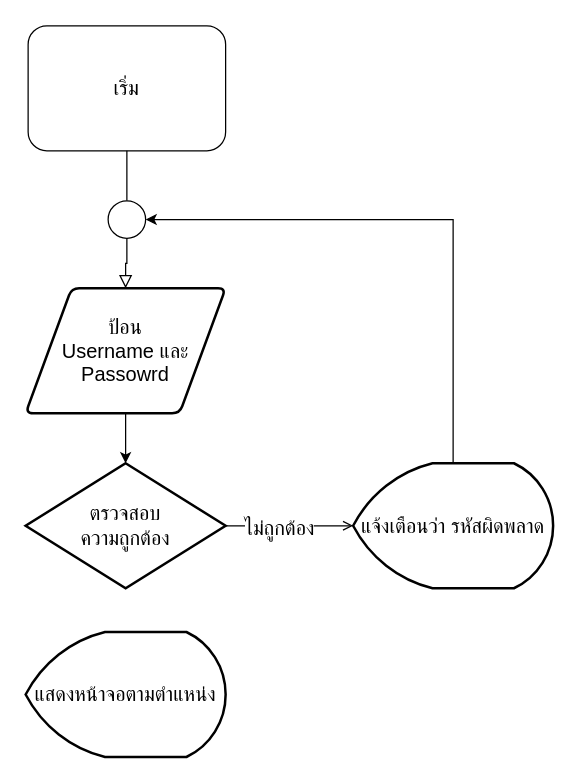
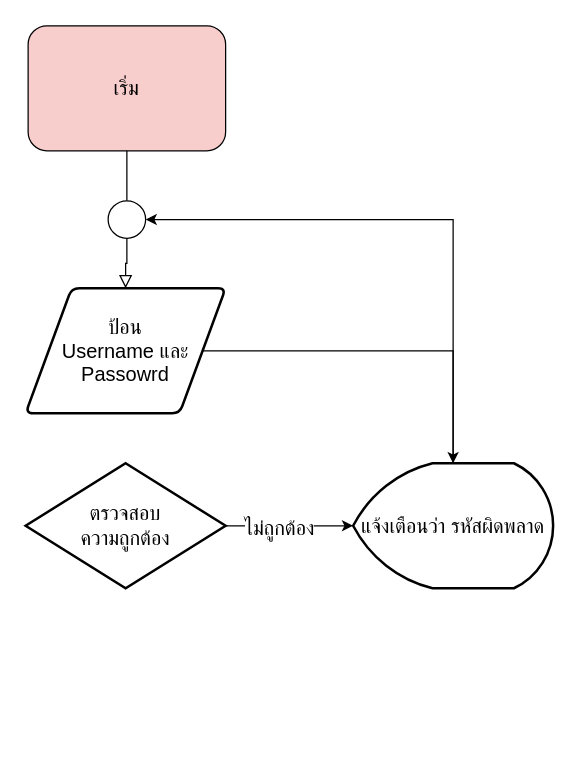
node "เริ่ม": fillcolor #ffffff -> #f8cecc
edge "ป้อน Username และ Passowrd" -> "ตรวจสอบ ความถูกต้อง": now "ป้อน Username และ Passowrd" -> "แจ้งเตือนว่า รหัสผิดพลาด"
edge "ตรวจสอบ ความถูกต้อง" -> "แจ้งเตือนว่า รหัสผิดพลาด": arrowhead open -> classic
node "แสดงหน้าจอตามตำแหน่ง": removed
